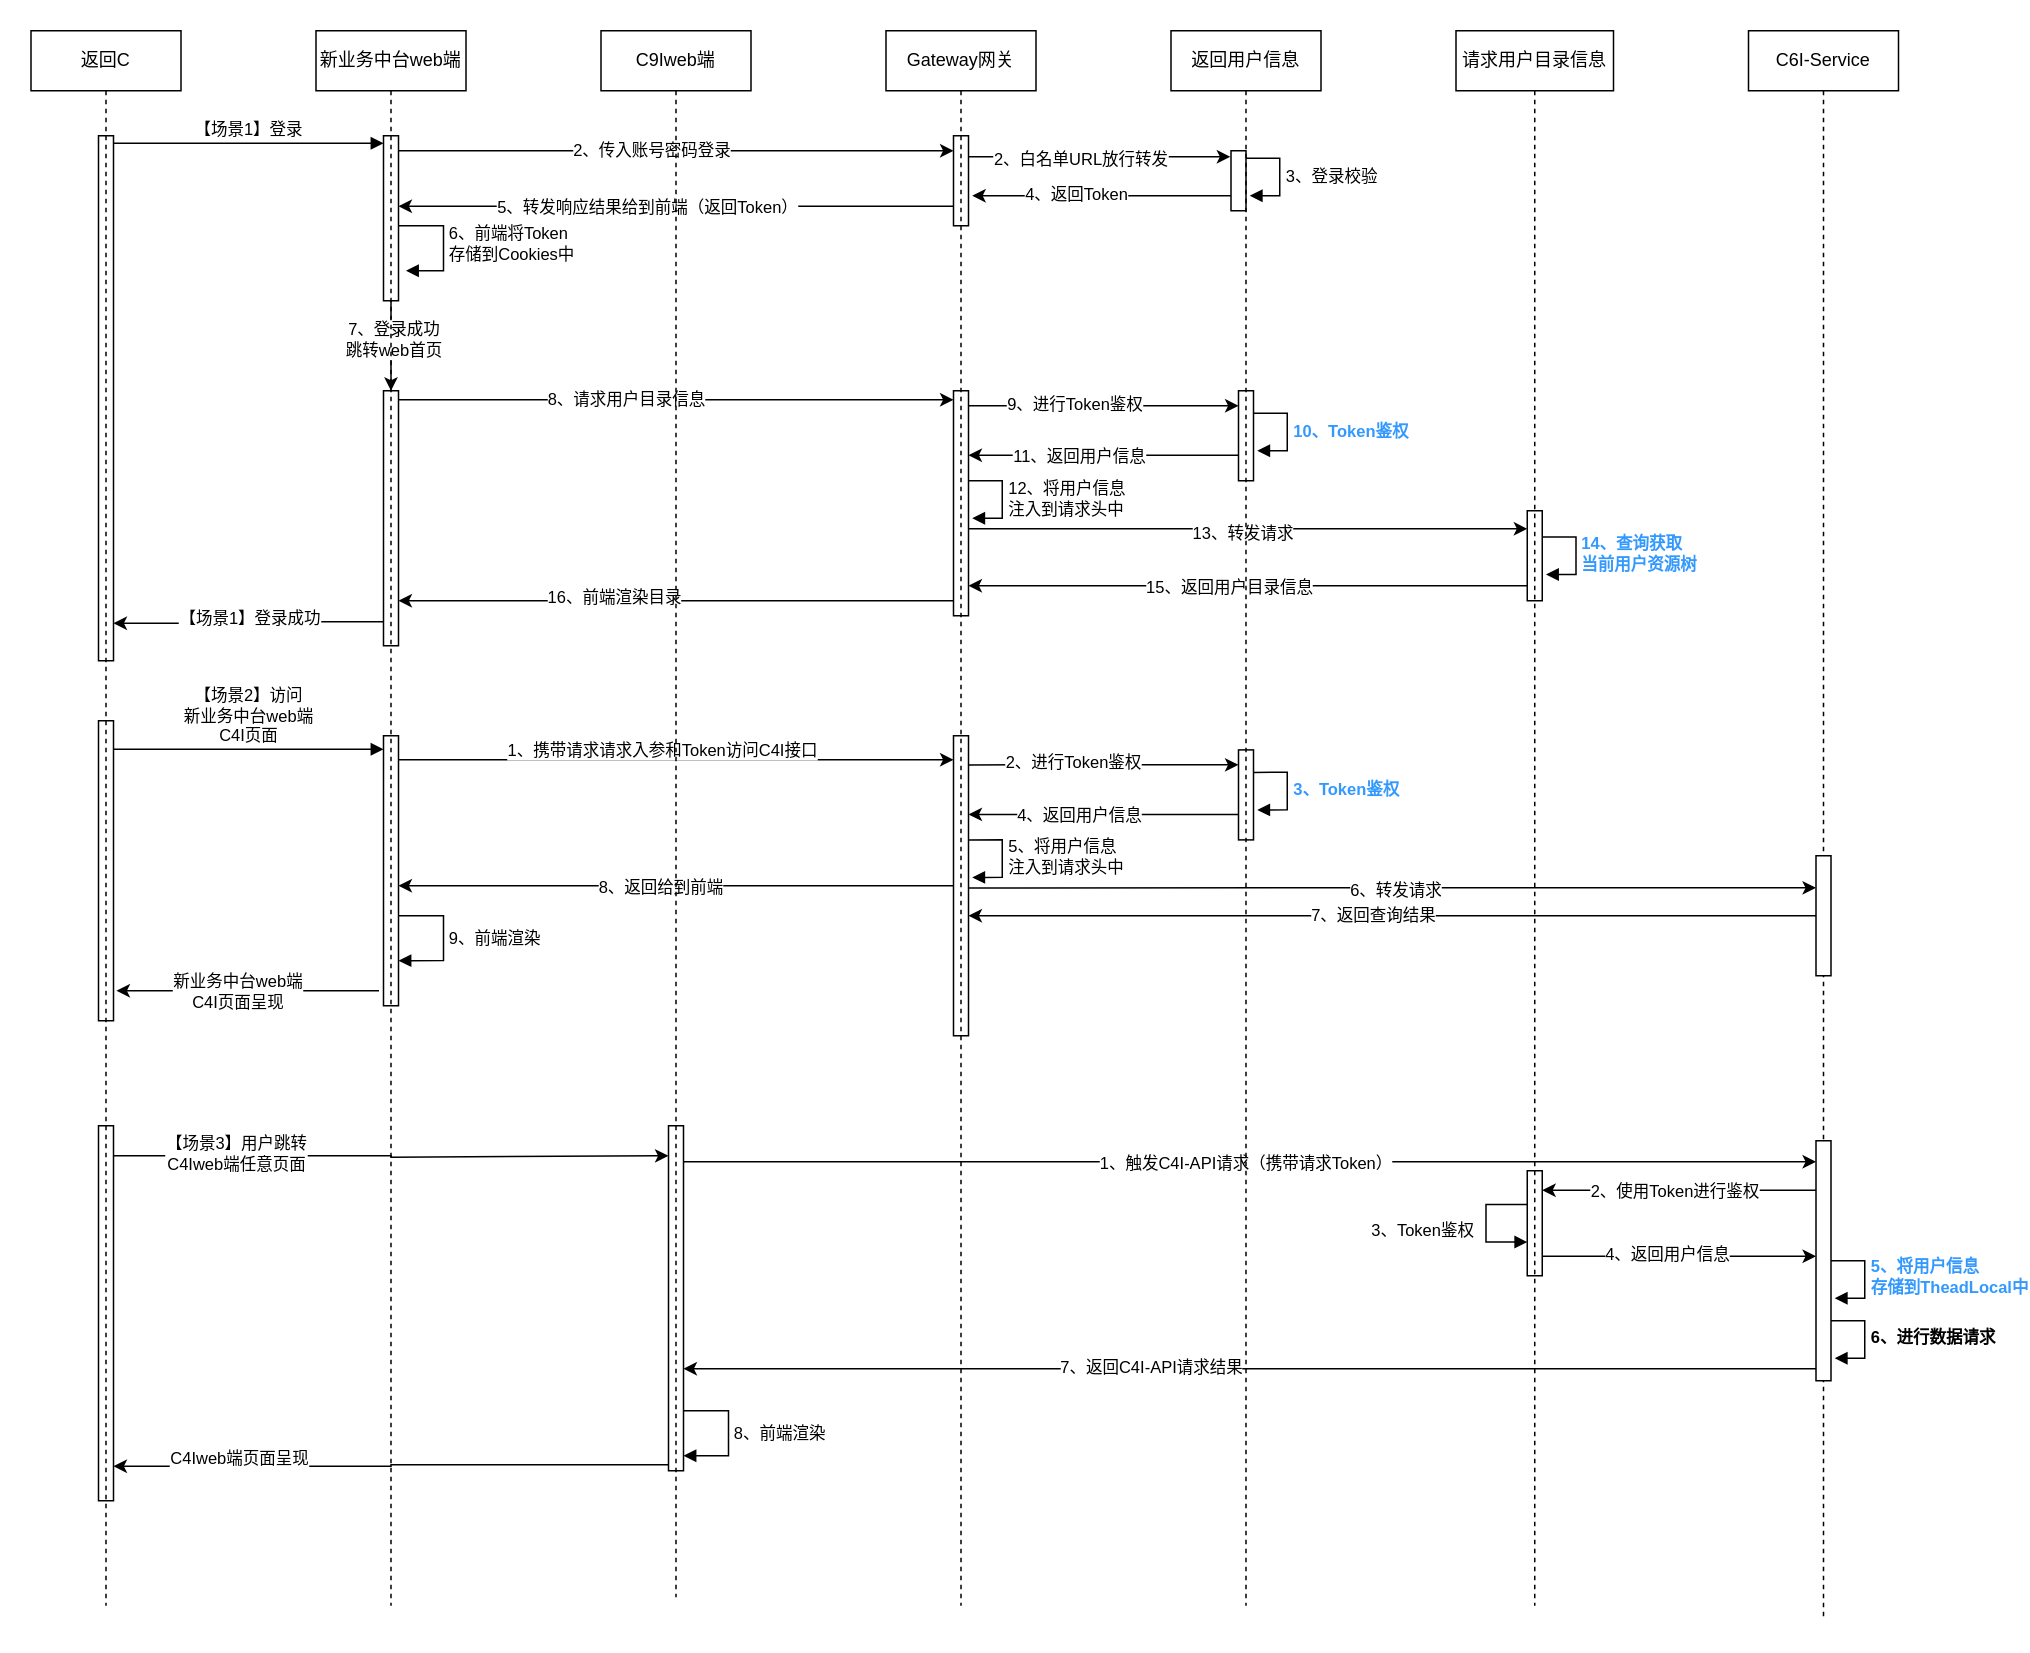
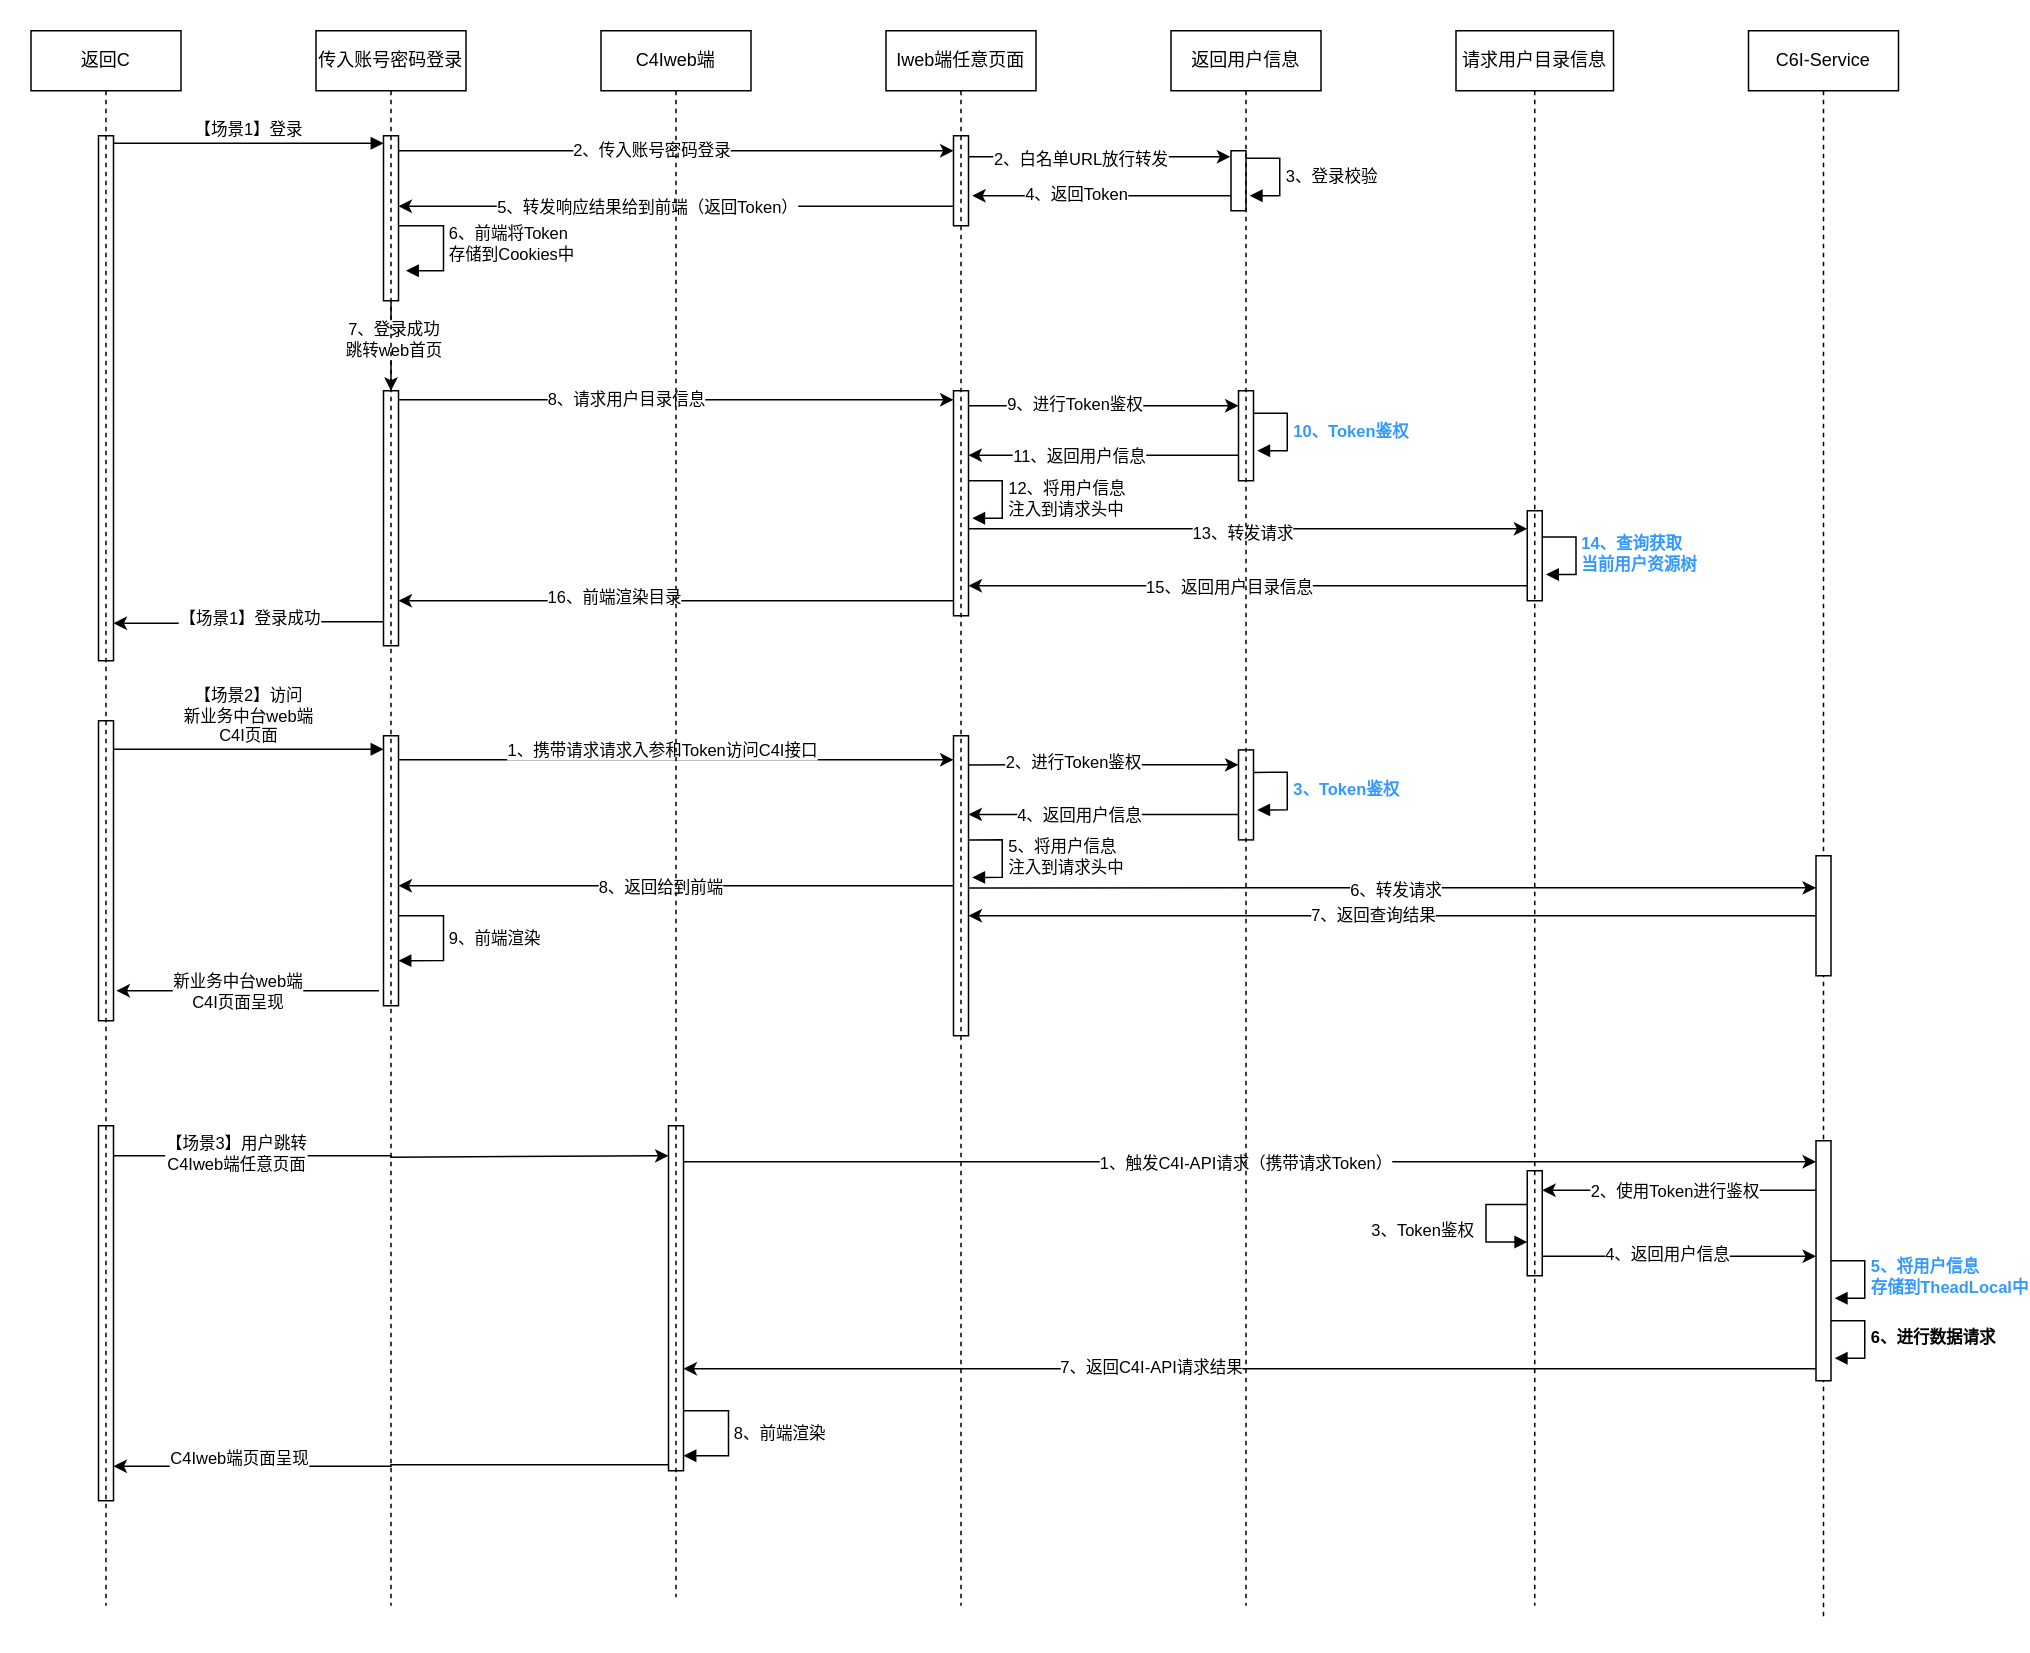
node "新业务中台web端": label "新业务中台web端" -> "传入账号密码登录"
node "C9Iweb端": label "C9Iweb端" -> "C4Iweb端"
node "Gateway网关": label "Gateway网关" -> "Iweb端任意页面"
